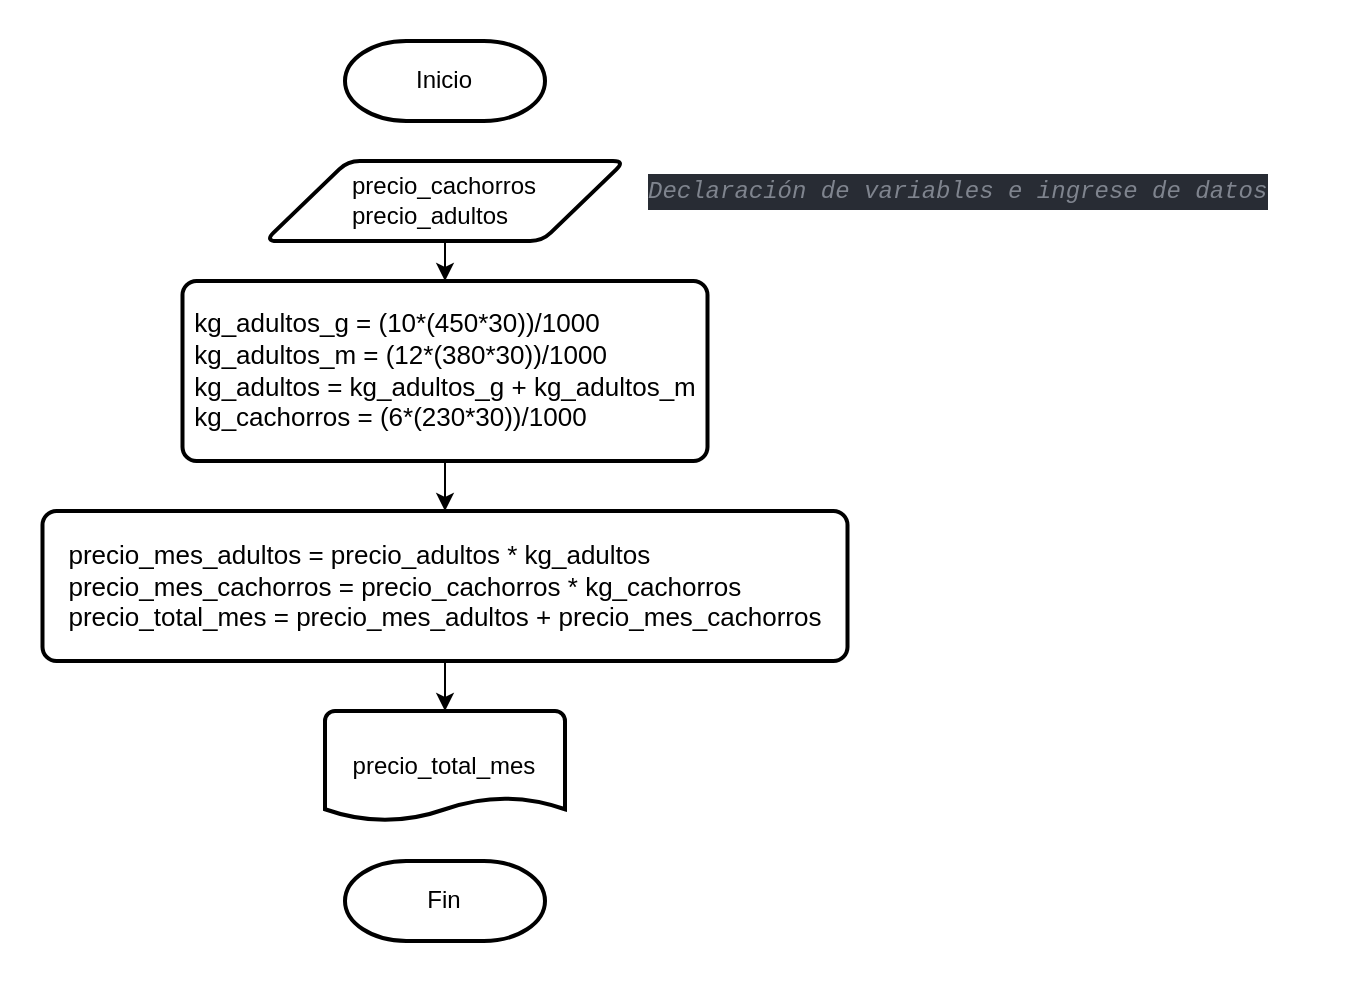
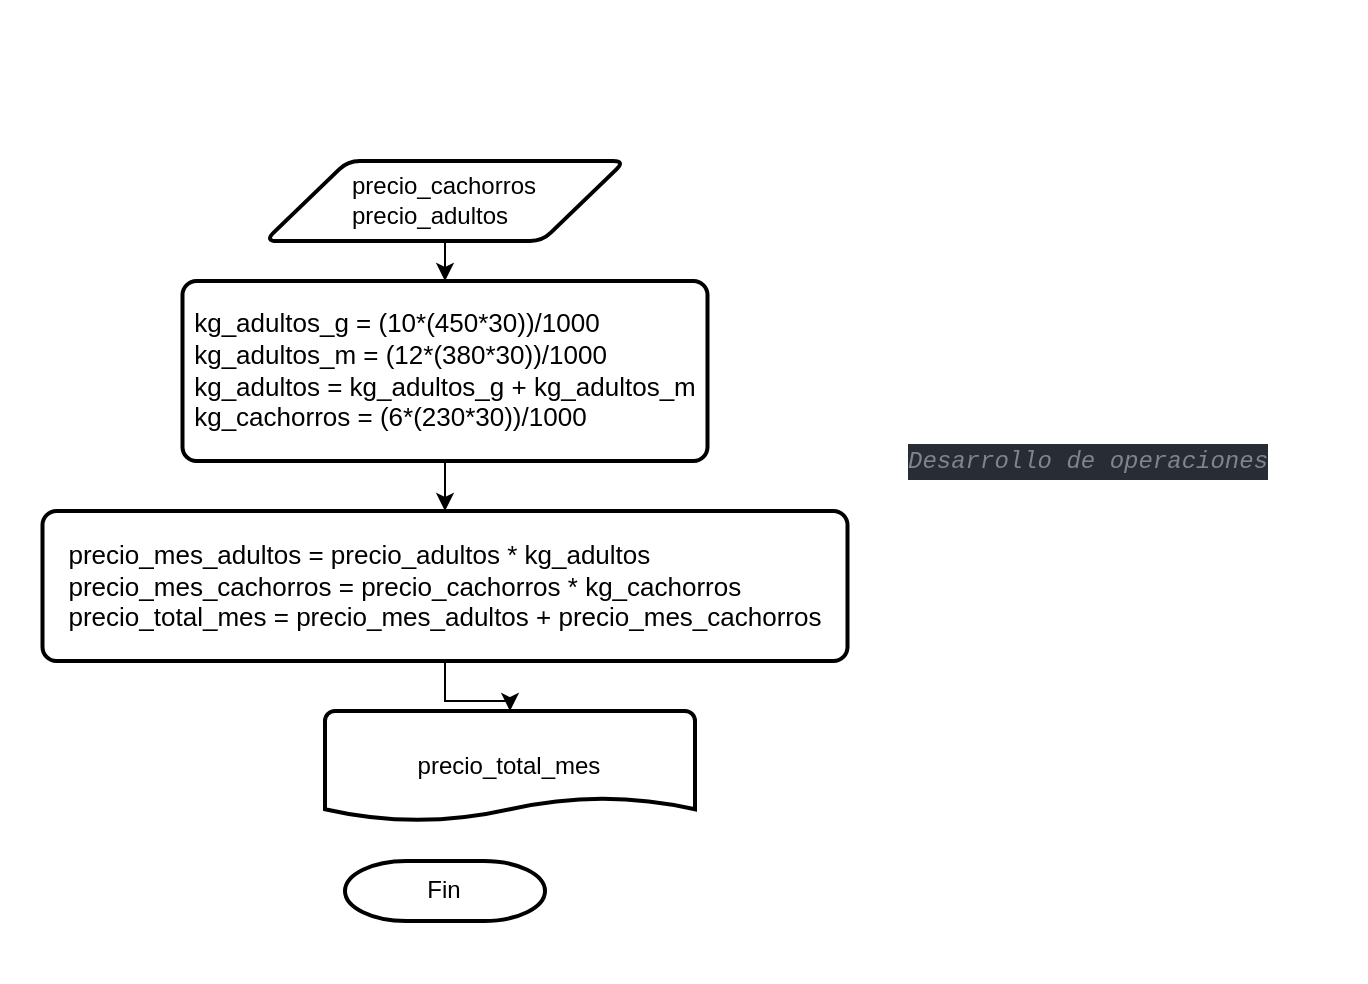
node "Inicio": removed
node "Declaración de variables e ingrese de datos": removed
node "Desarrollo de operaciones": added
node "precio_total_mes": size 240x110 -> 370x110
node "Fin": size 200x80 -> 200x60
